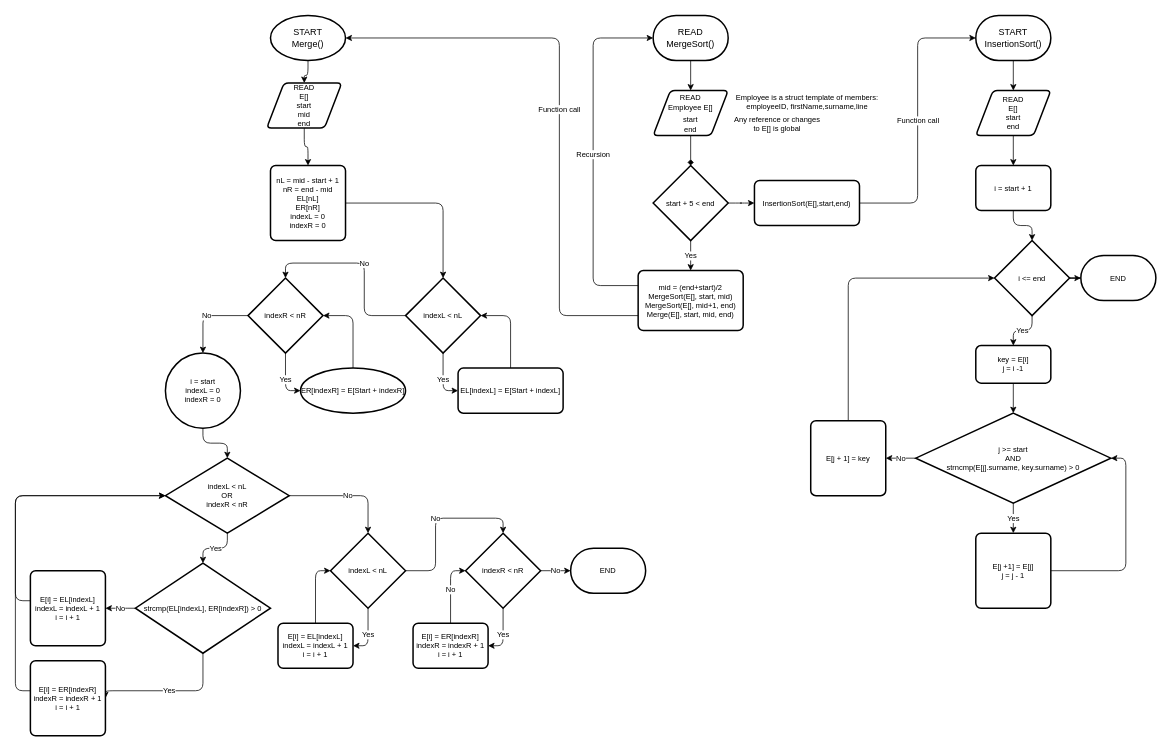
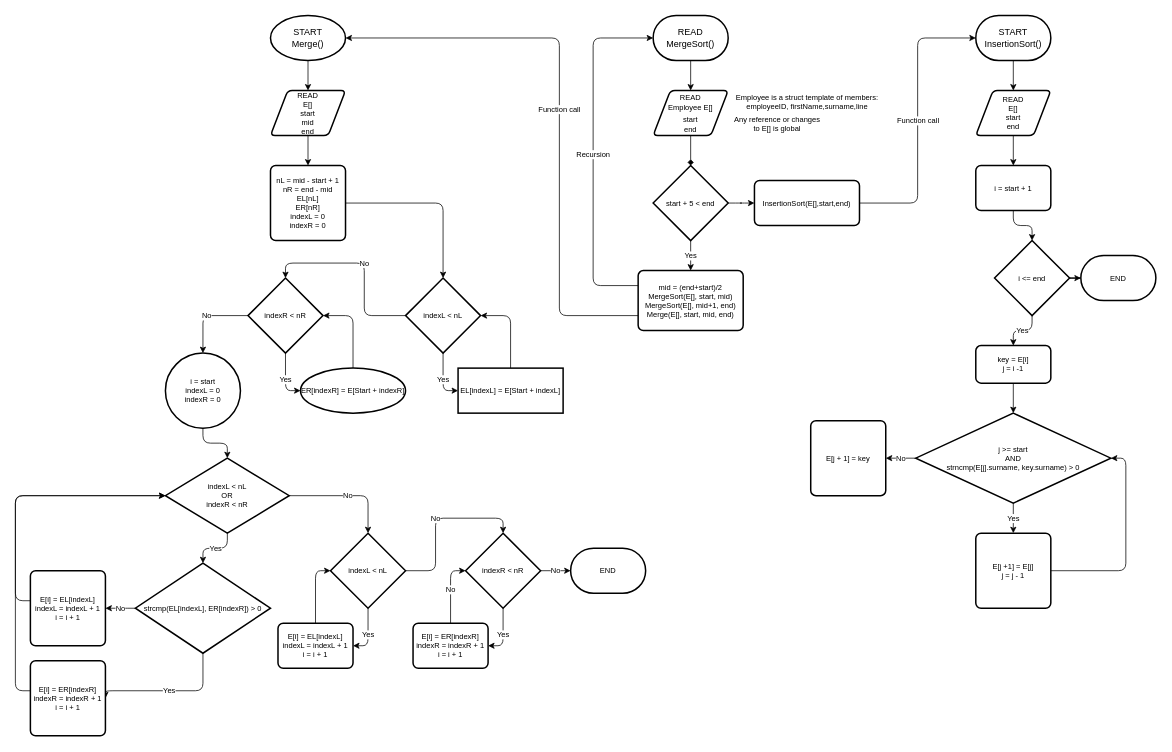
node "READ E[] start mid end": moved (304, 105) -> (308, 113)
edge "E[j + 1] = key" -> "i <= end": removed
node "EL[indexL] = E[Start + indexL]": shape rounded rectangle -> rectangle
